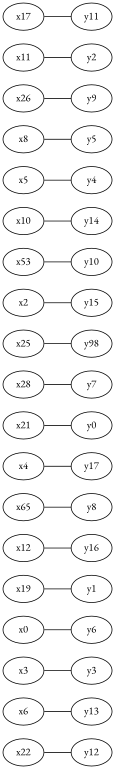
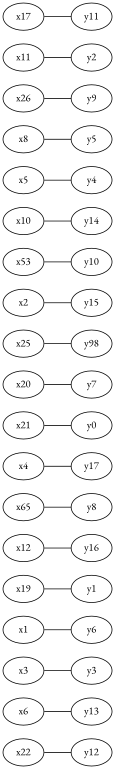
node "x28": label "x28" -> "x20"
node "x0": label "x0" -> "x1"
